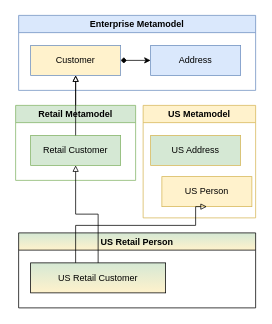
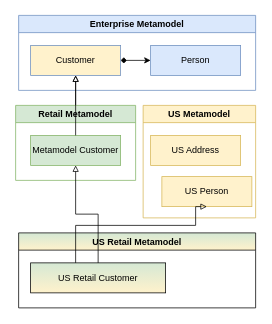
node "Address": label "Address" -> "Person"
node "Retail Customer": label "Retail Customer" -> "Metamodel Customer"
node "US Address": fillcolor #d5e8d4 -> #fff2cc
node "US Retail Person": label "US Retail Person" -> "US Retail Metamodel"
